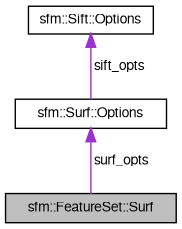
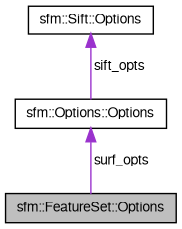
node "sfm::Surf::Options": label "sfm::Surf::Options" -> "sfm::Options::Options"
node "sfm::FeatureSet::Surf": label "sfm::FeatureSet::Surf" -> "sfm::FeatureSet::Options"
